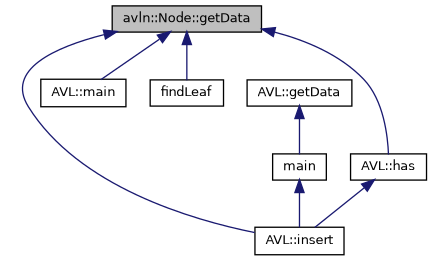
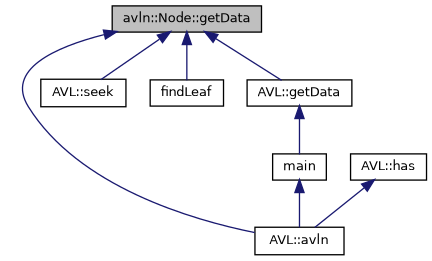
edge "AVL::has" -> "avln::Node::getData": now "AVL::getData" -> "avln::Node::getData"
node "AVL::main": label "AVL::main" -> "AVL::seek"
node "AVL::insert": label "AVL::insert" -> "AVL::avln"
